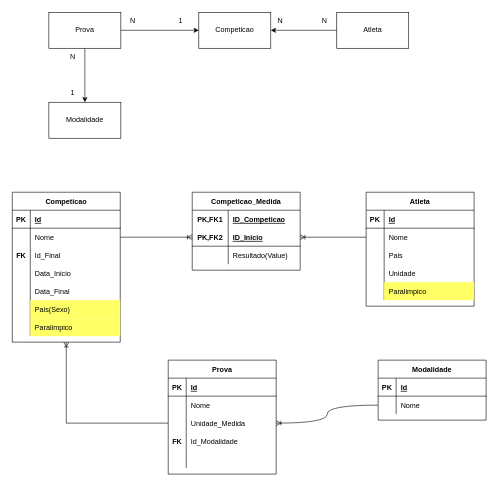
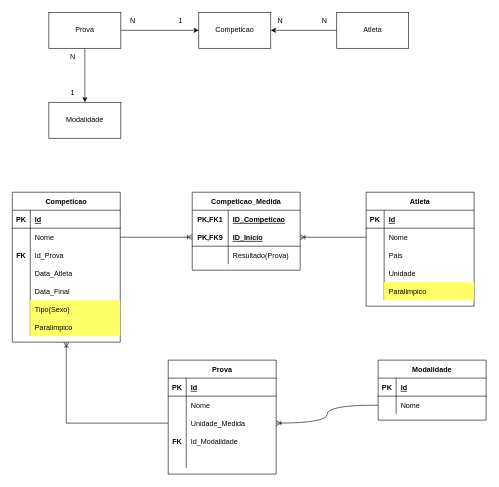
node "PK,FK2": label "PK,FK2" -> "PK,FK9"
node "Id_Final": label "Id_Final" -> "Id_Prova"
node "Resultado(Value)": label "Resultado(Value)" -> "Resultado(Prova)"
node "Data_Inicio": label "Data_Inicio" -> "Data_Atleta"
node "Pais(Sexo)": label "Pais(Sexo)" -> "Tipo(Sexo)"
